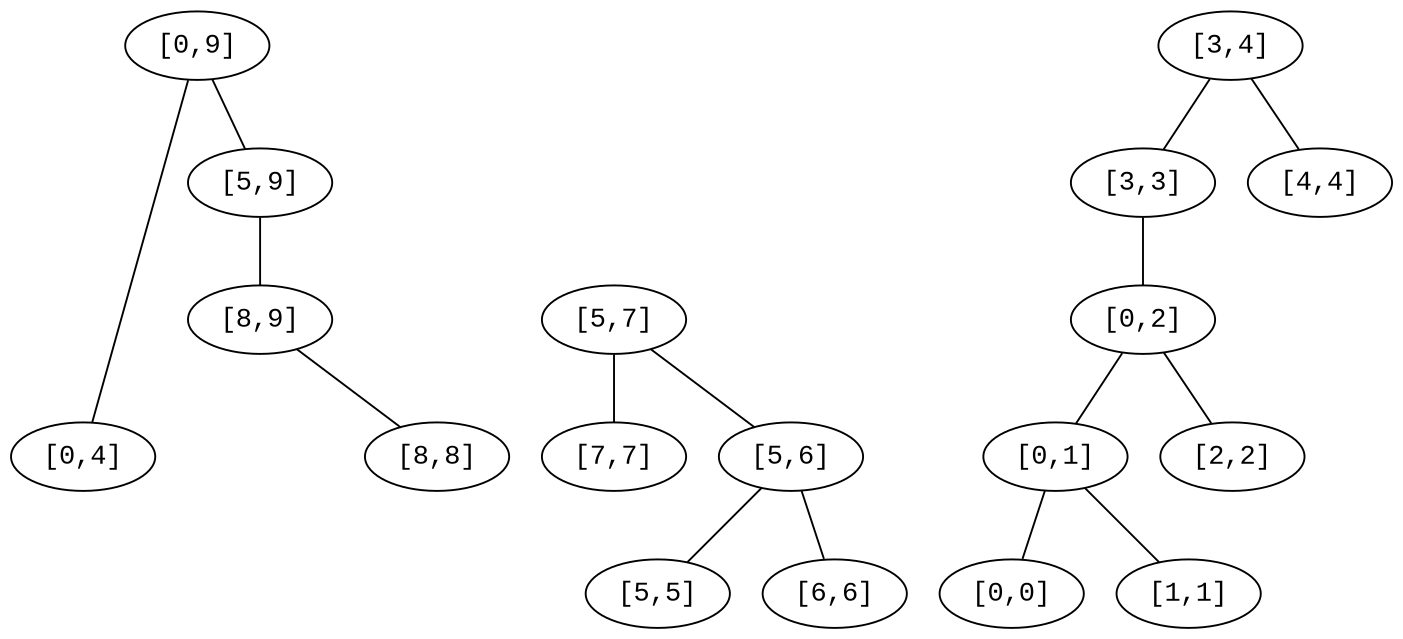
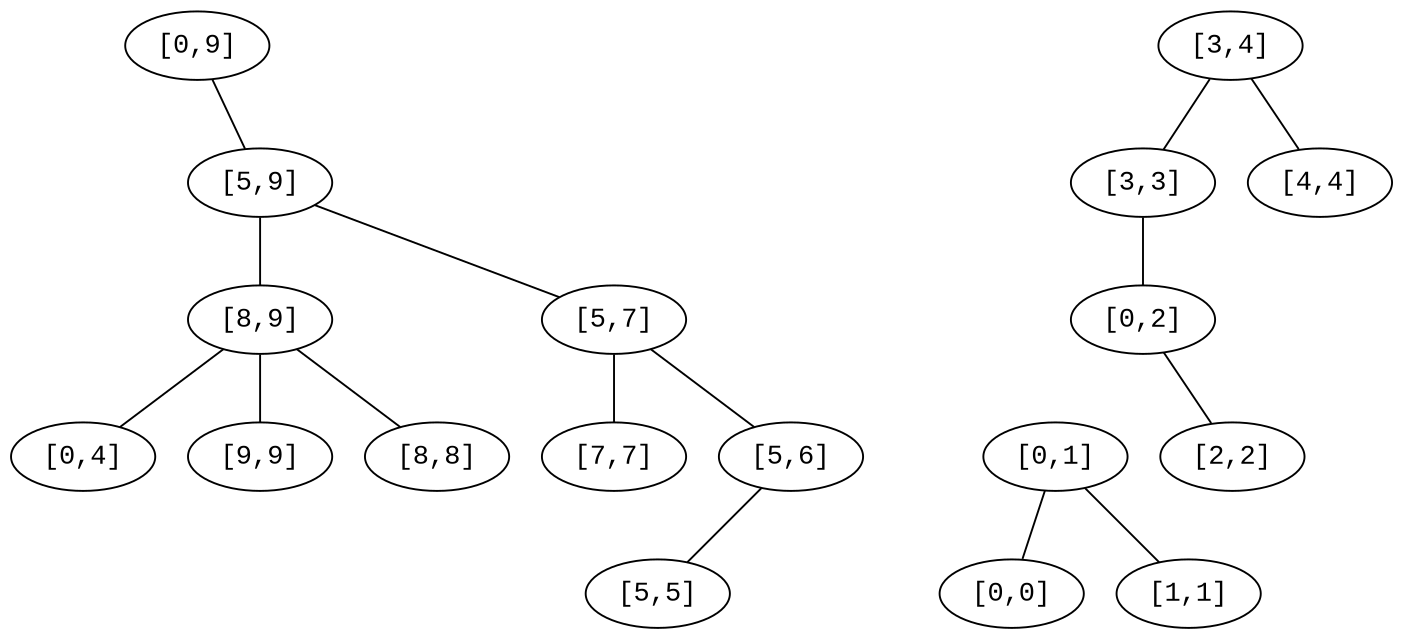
edge "[0,9]" -- "[0,4]": now "[8,9]" -- "[0,4]"
edge "[5,9]" -- "[5,7]": added
edge "[0,2]" -- "[0,1]": removed
node "[9,9]": added
node "[6,6]": removed
